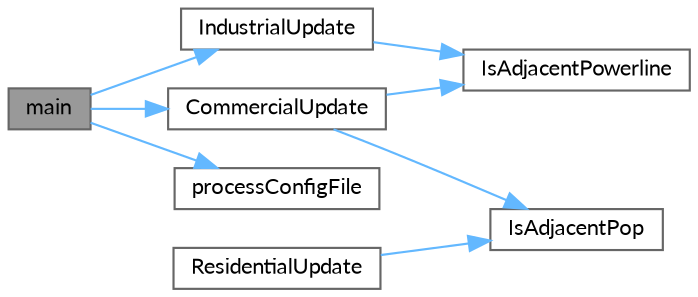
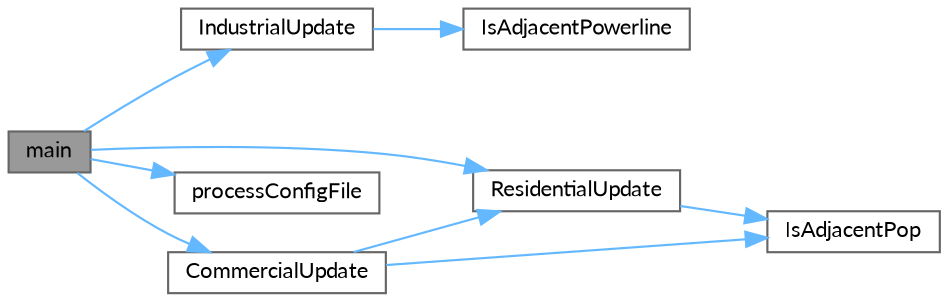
edge "CommercialUpdate" -> "IsAdjacentPowerline": now "CommercialUpdate" -> "ResidentialUpdate"
edge "main" -> "ResidentialUpdate": added
